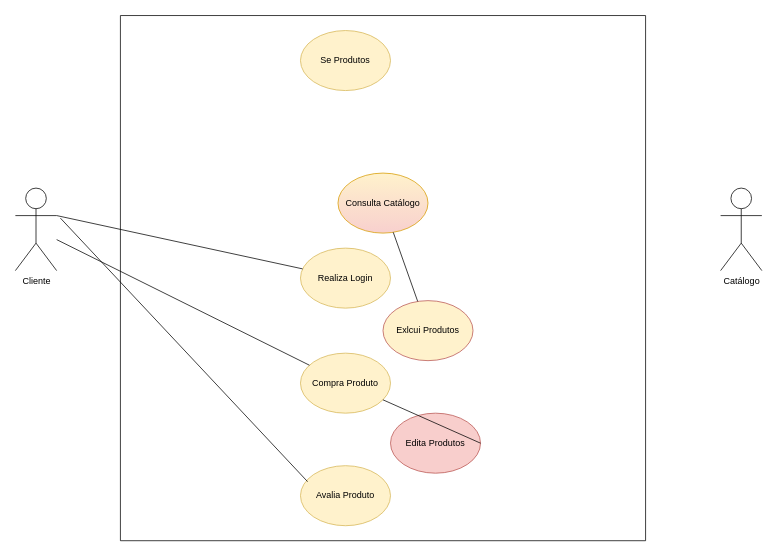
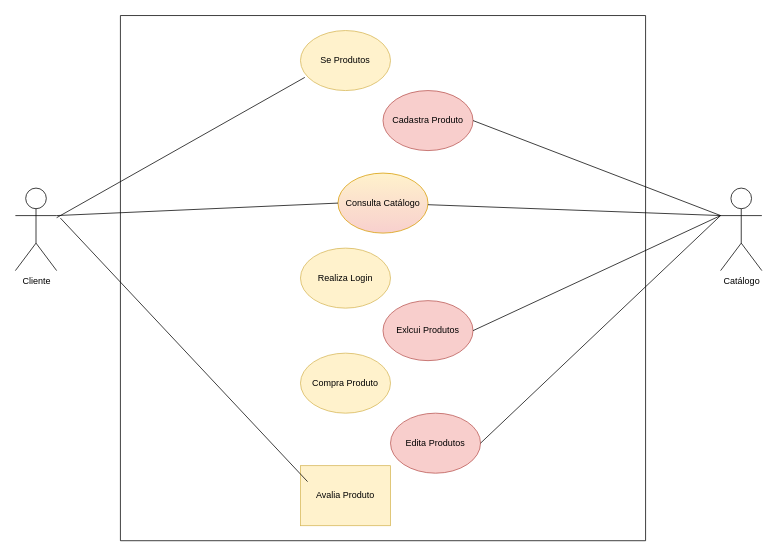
node "Cadastra Produto": added
edge "Cadastra Produto" -- "Catálogo": added
edge "Cliente" -- "Realiza Login": now "Cliente" -- "Consulta Catálogo"
edge "Consulta Catálogo" -- "Exlcui Produtos": now "Consulta Catálogo" -- "Catálogo"
edge "Catálogo" -- "Exlcui Produtos": added
edge "Cliente" -- "Compra Produto": now "Cliente" -- "Se Produtos"
node "Exlcui Produtos": fillcolor #fff2cc -> #f8cecc
edge "Compra Produto" -- "Edita Produtos": now "Catálogo" -- "Edita Produtos"
node "Avalia Produto": shape ellipse -> rectangle
